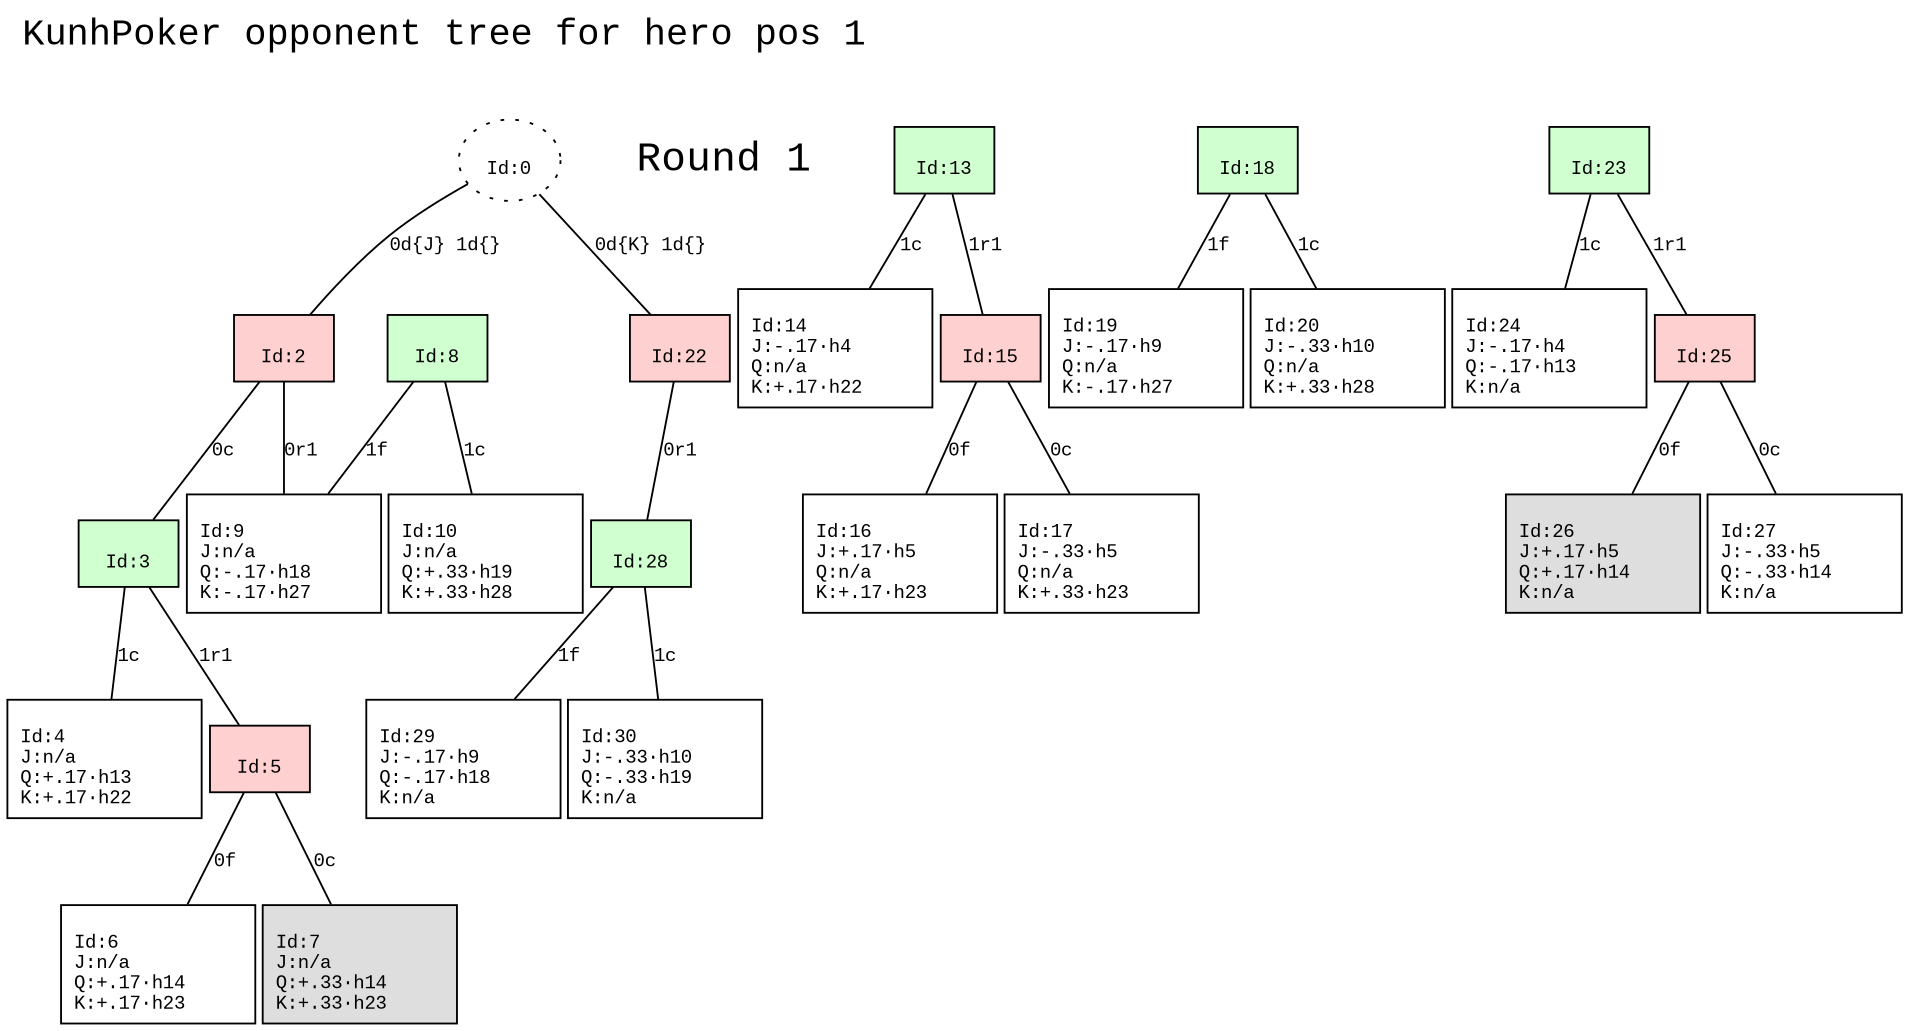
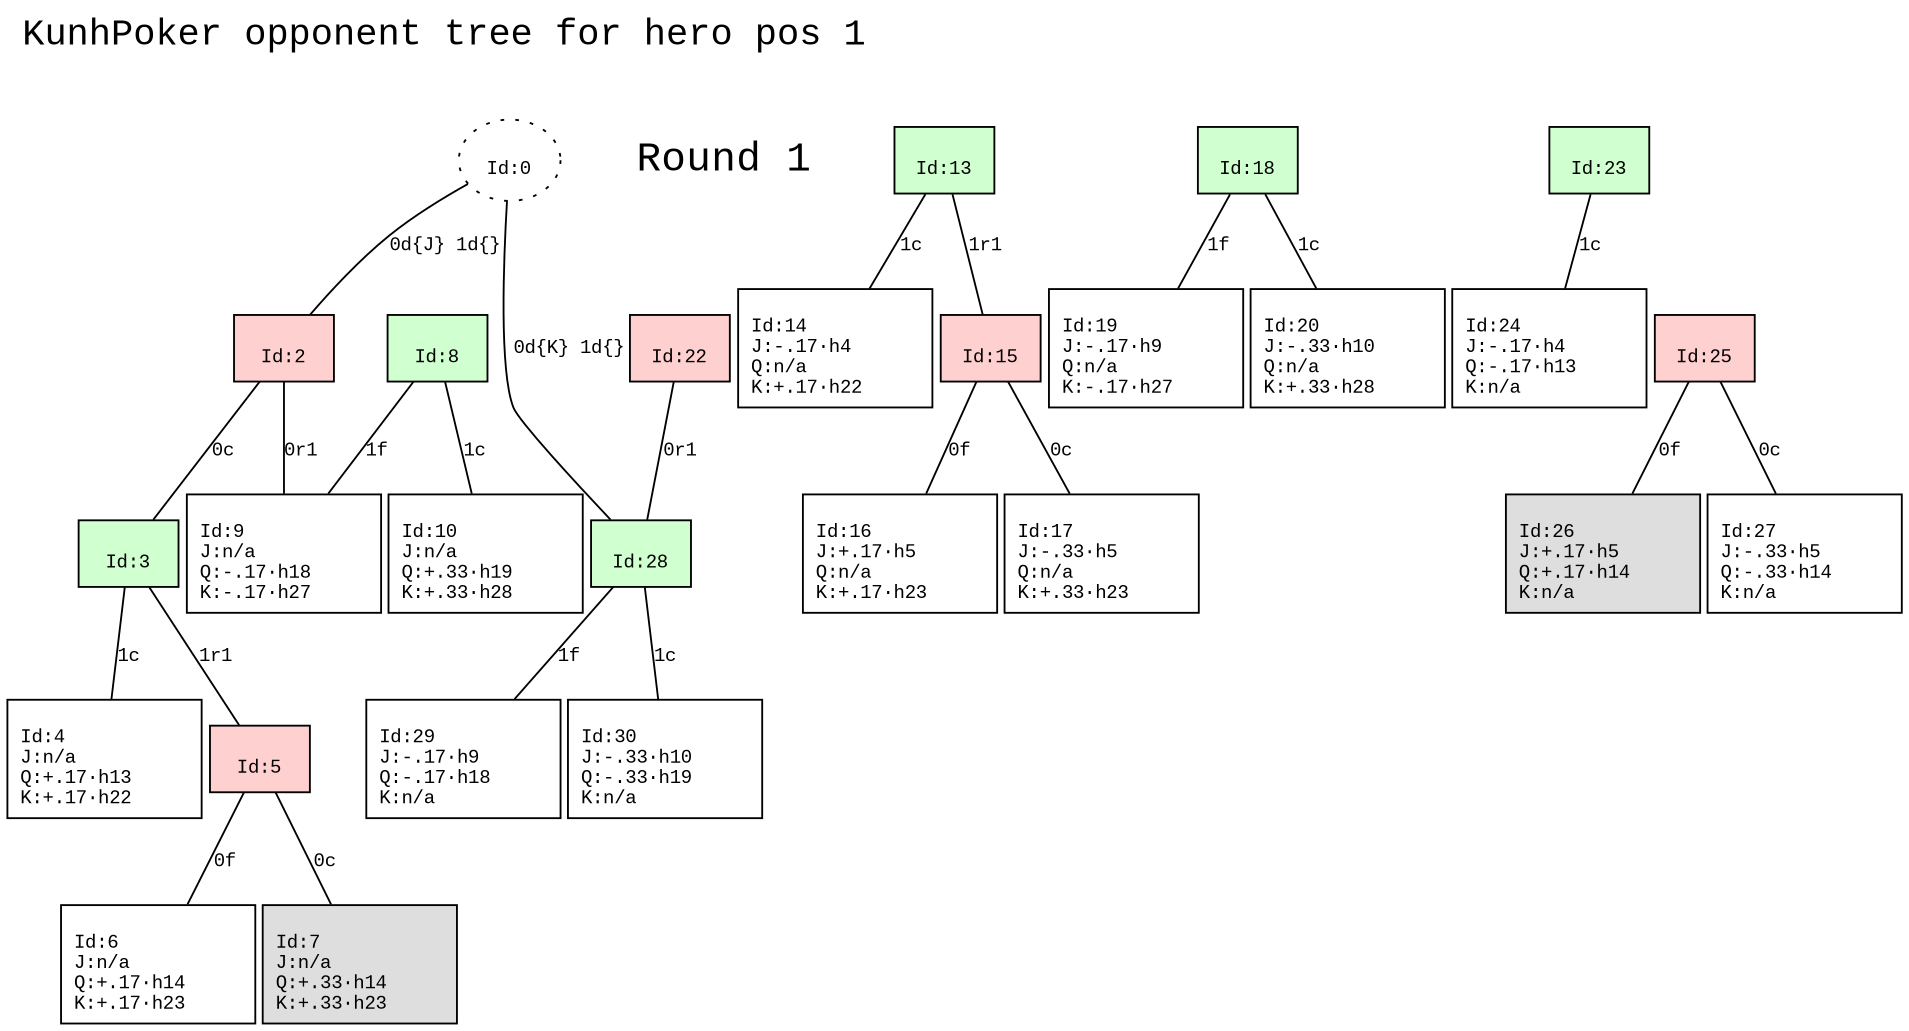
edge "Id:0" -- "Id:22": now "Id:0" -- "Id:28"
edge "Id:23" -- "Id:25": removed, label "1r1"
